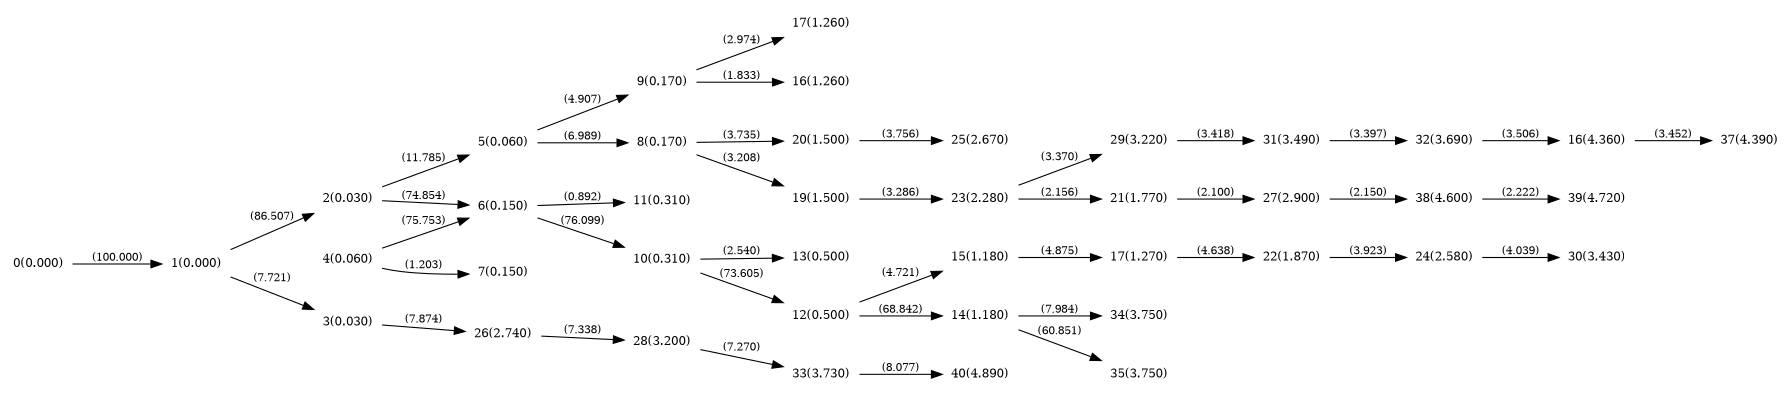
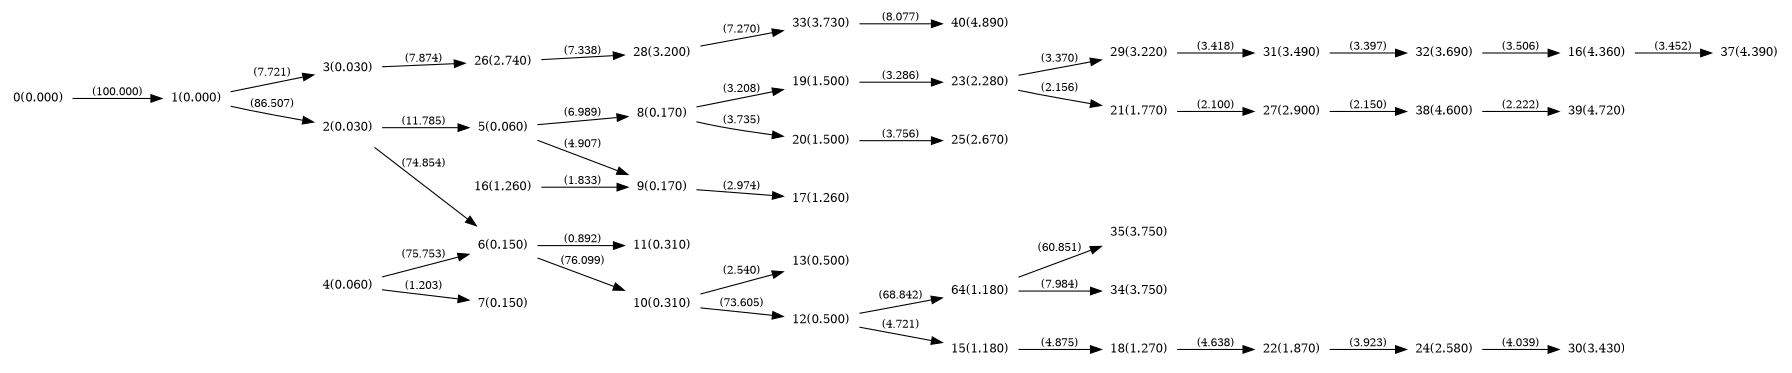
edge "9(0.170)" -> "16(1.260)": reversed
node "17(1.270)": label "17(1.270)" -> "18(1.270)"
node "14(1.180)": label "14(1.180)" -> "64(1.180)"
